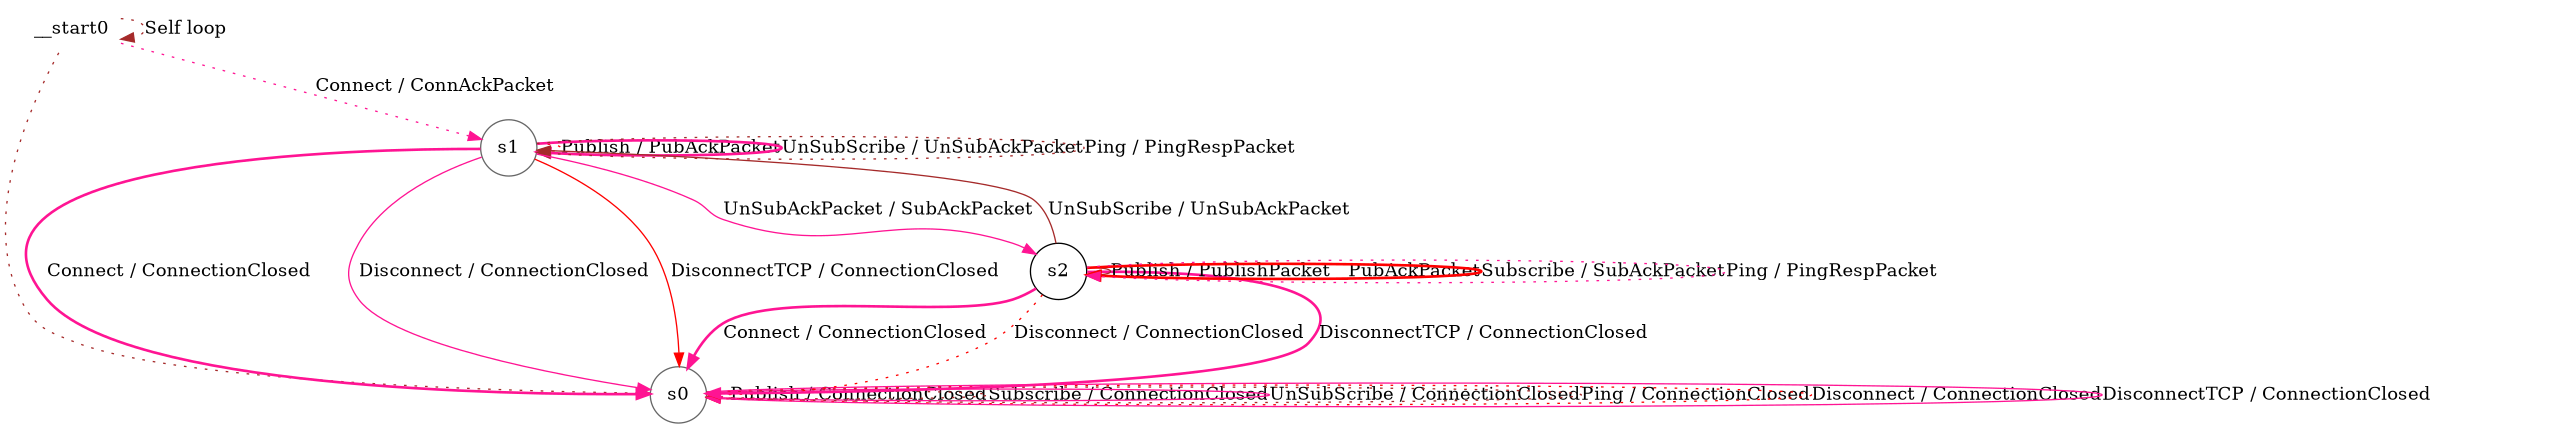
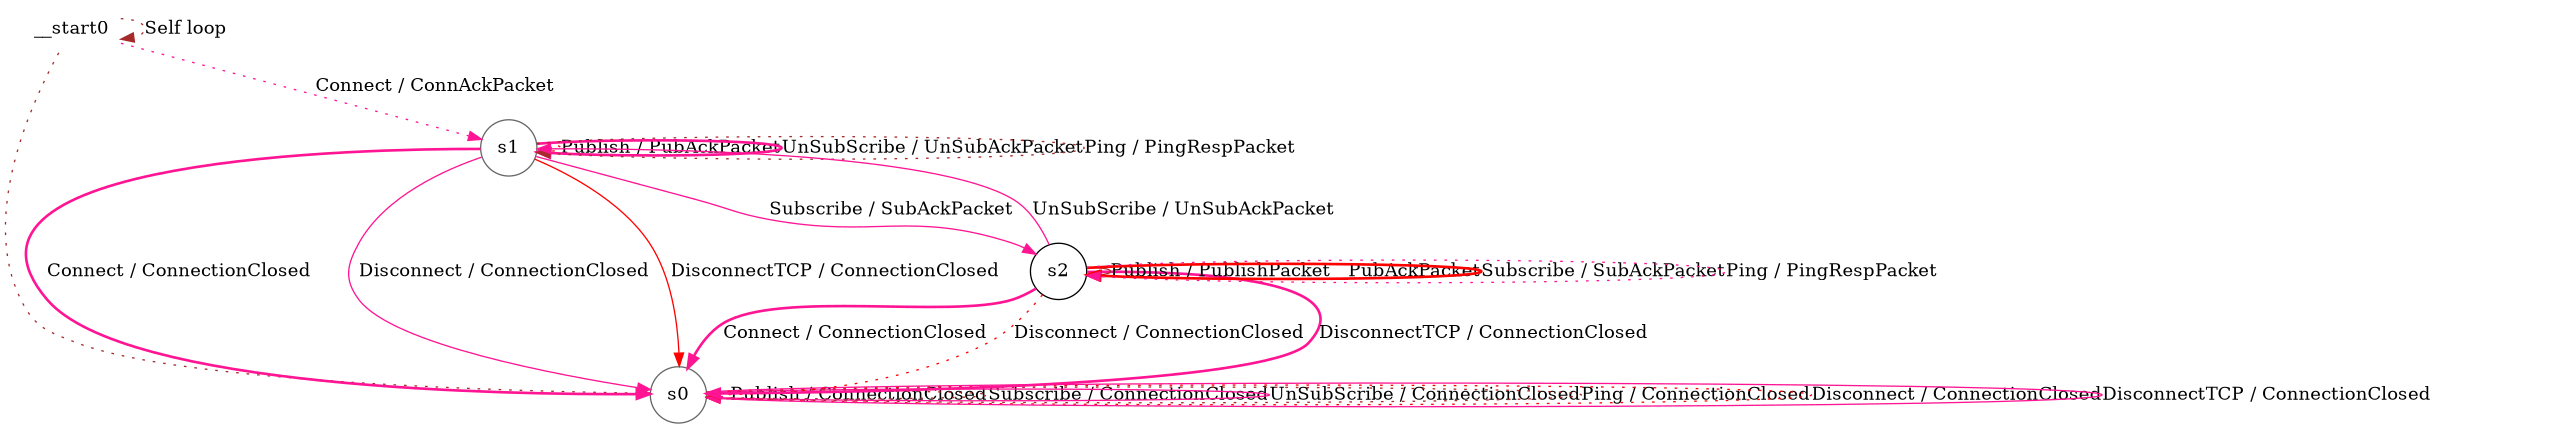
edge "s2" -> "s1": color brown -> deeppink
edge "s1" -> "s2": label "UnSubAckPacket / SubAckPacket" -> "Subscribe / SubAckPacket"
